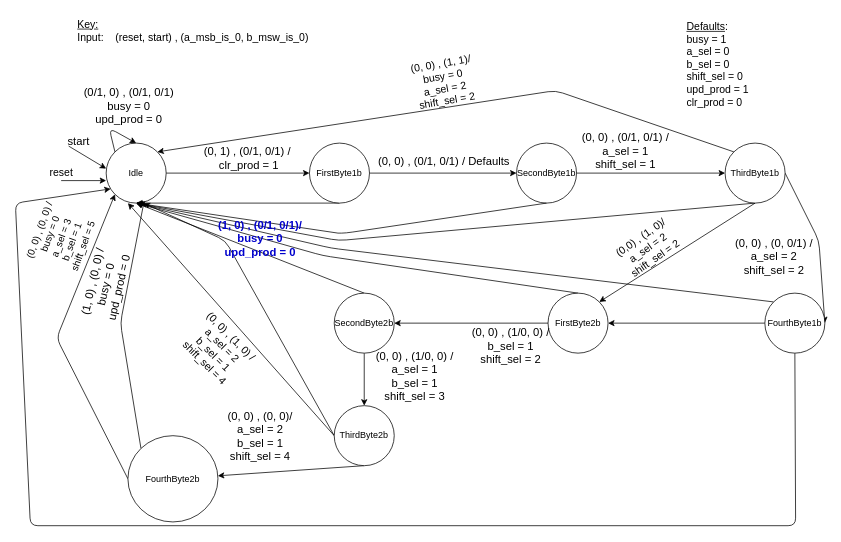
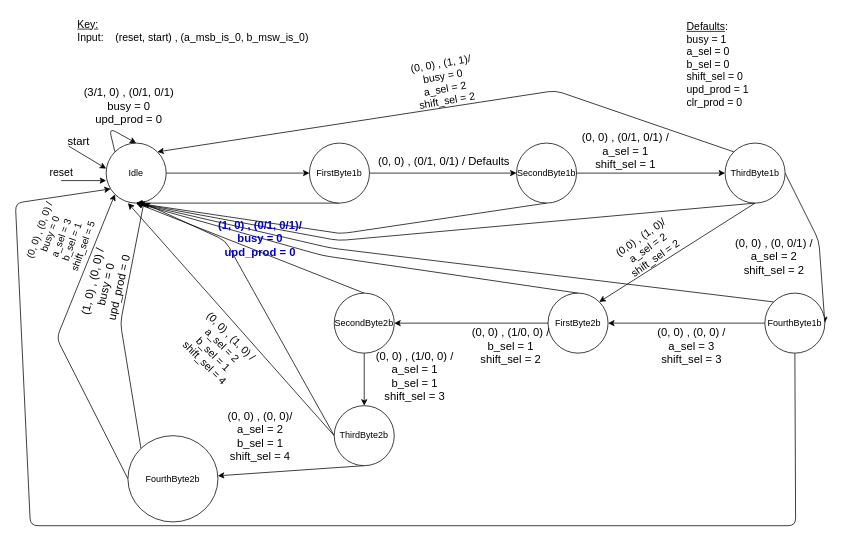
node "(0/1, 0) , (0/1, 0/1) busy = 0 upd_prod = 0": label "(0/1, 0) , (0/1, 0/1) busy = 0 upd_prod = 0" -> "(3/1, 0) , (0/1, 0/1) busy = 0 upd_prod = 0"
node "(0, 1) , (0/1, 0/1) / clr_prod = 1": removed
node "(0, 0) , (0, 0) / a_sel = 3 shift_sel = 3": added
